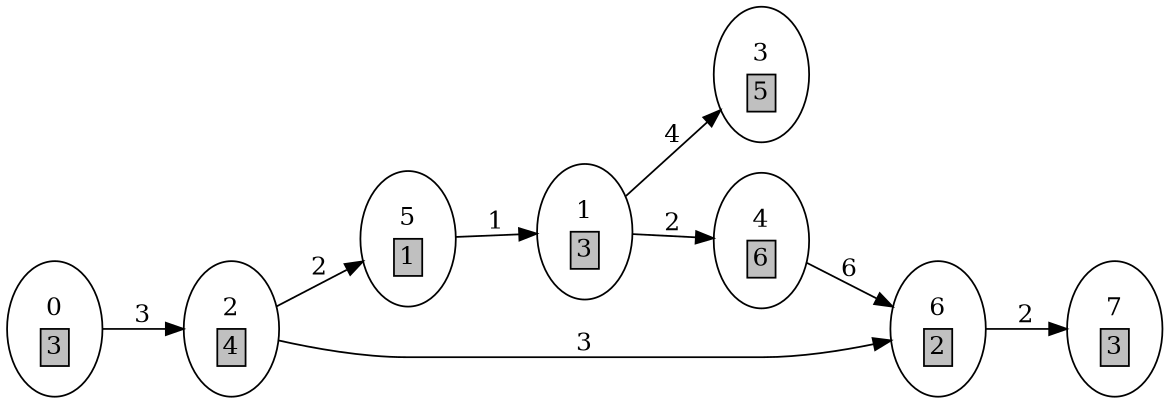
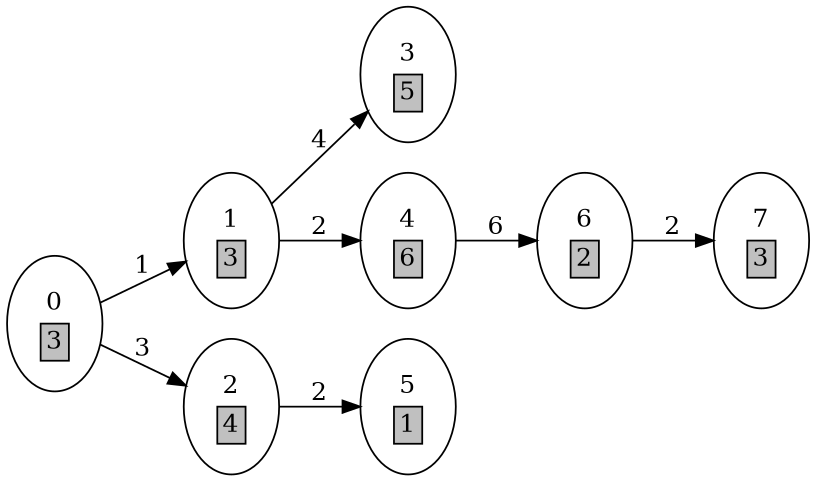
edge "5" -> "1": now "0" -> "1"
edge "2" -> "6": removed, label "3"
